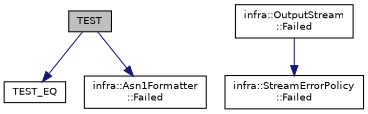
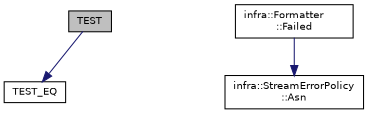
node "infra::OutputStream ::Failed": label "infra::OutputStream ::Failed" -> "infra::Formatter ::Failed"
node "infra::Asn1Formatter ::Failed": removed
node "infra::StreamErrorPolicy ::Failed": label "infra::StreamErrorPolicy ::Failed" -> "infra::StreamErrorPolicy ::Asn"
